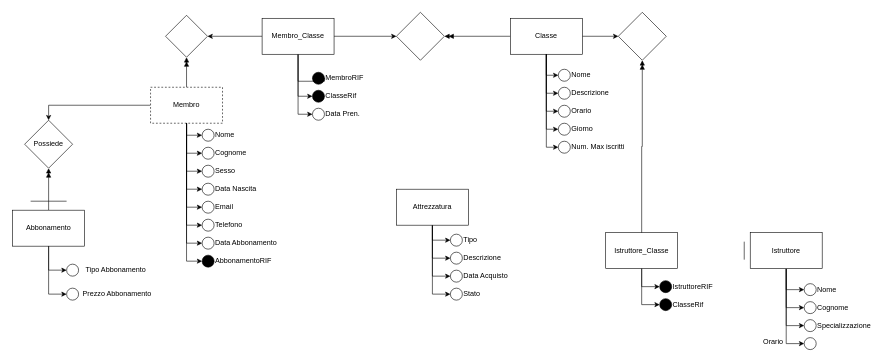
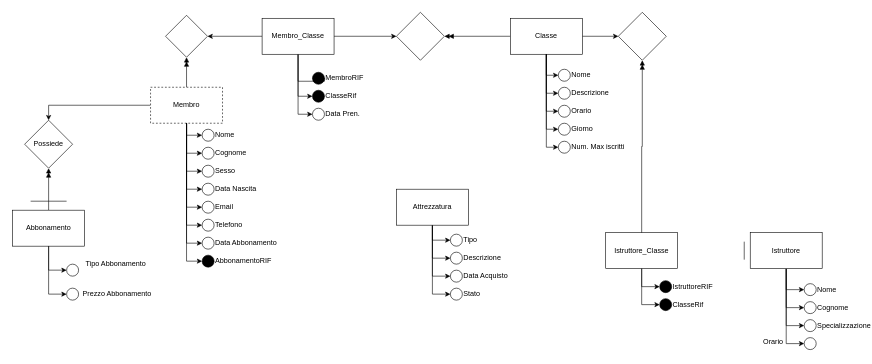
node "Tipo Abbonamento": moved (117, 270) -> (117, 264)
